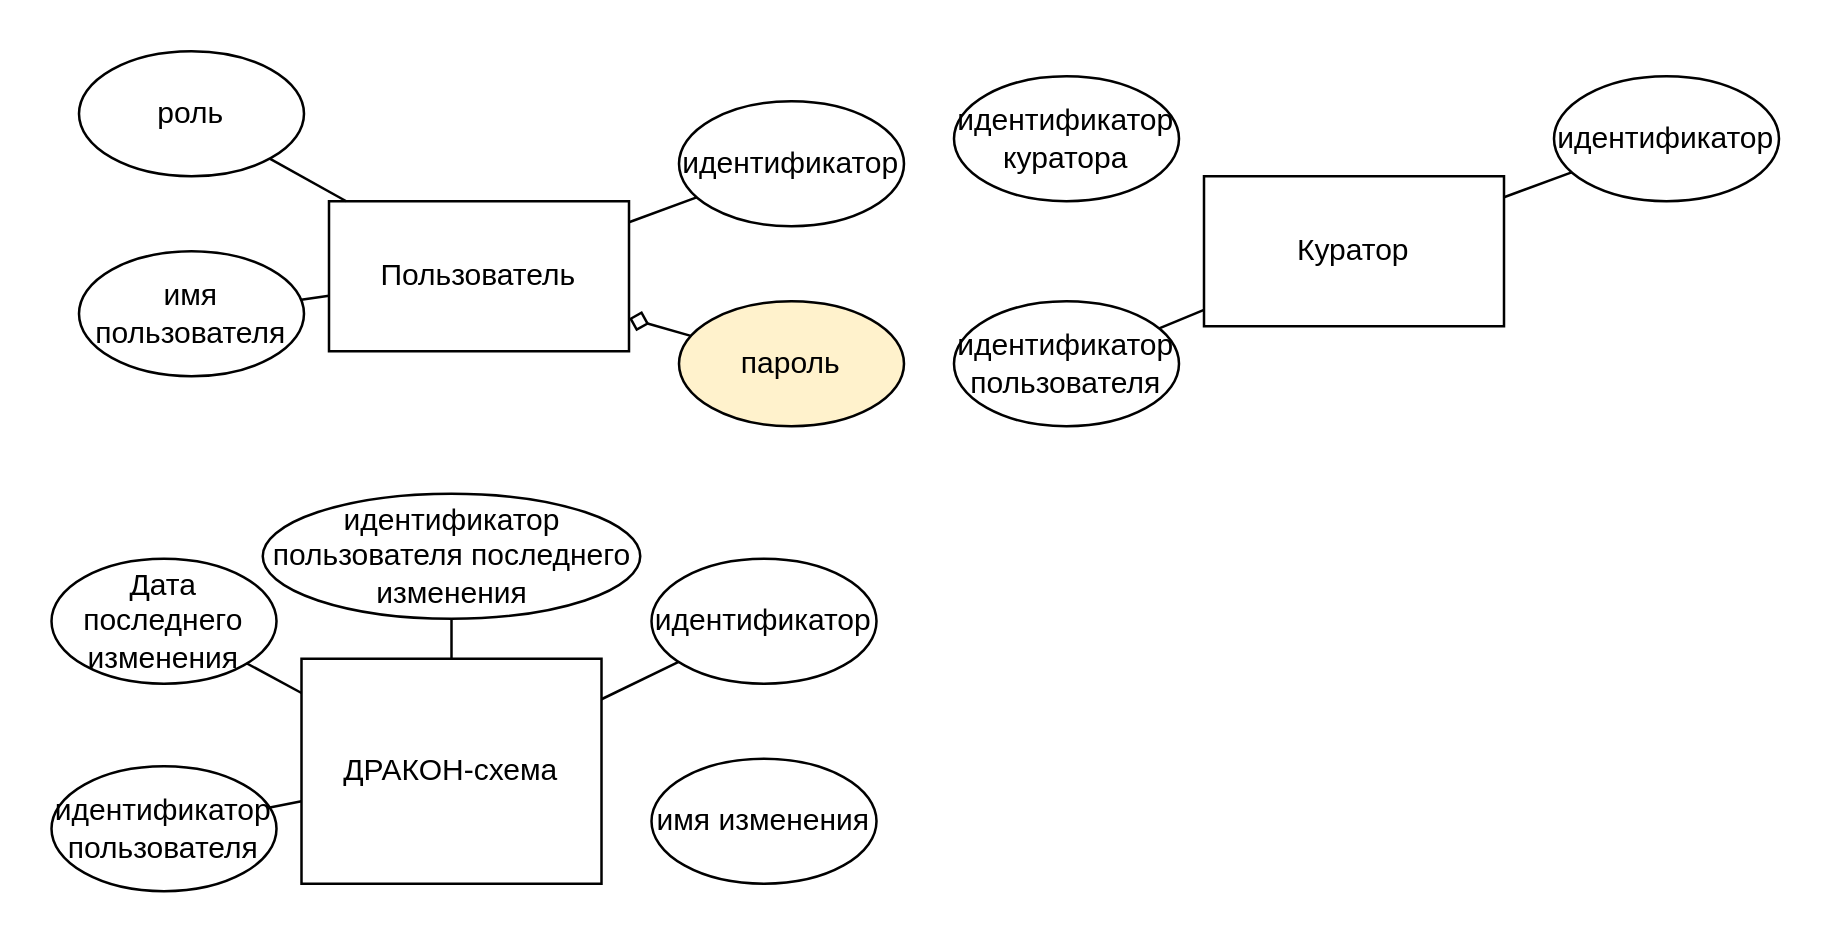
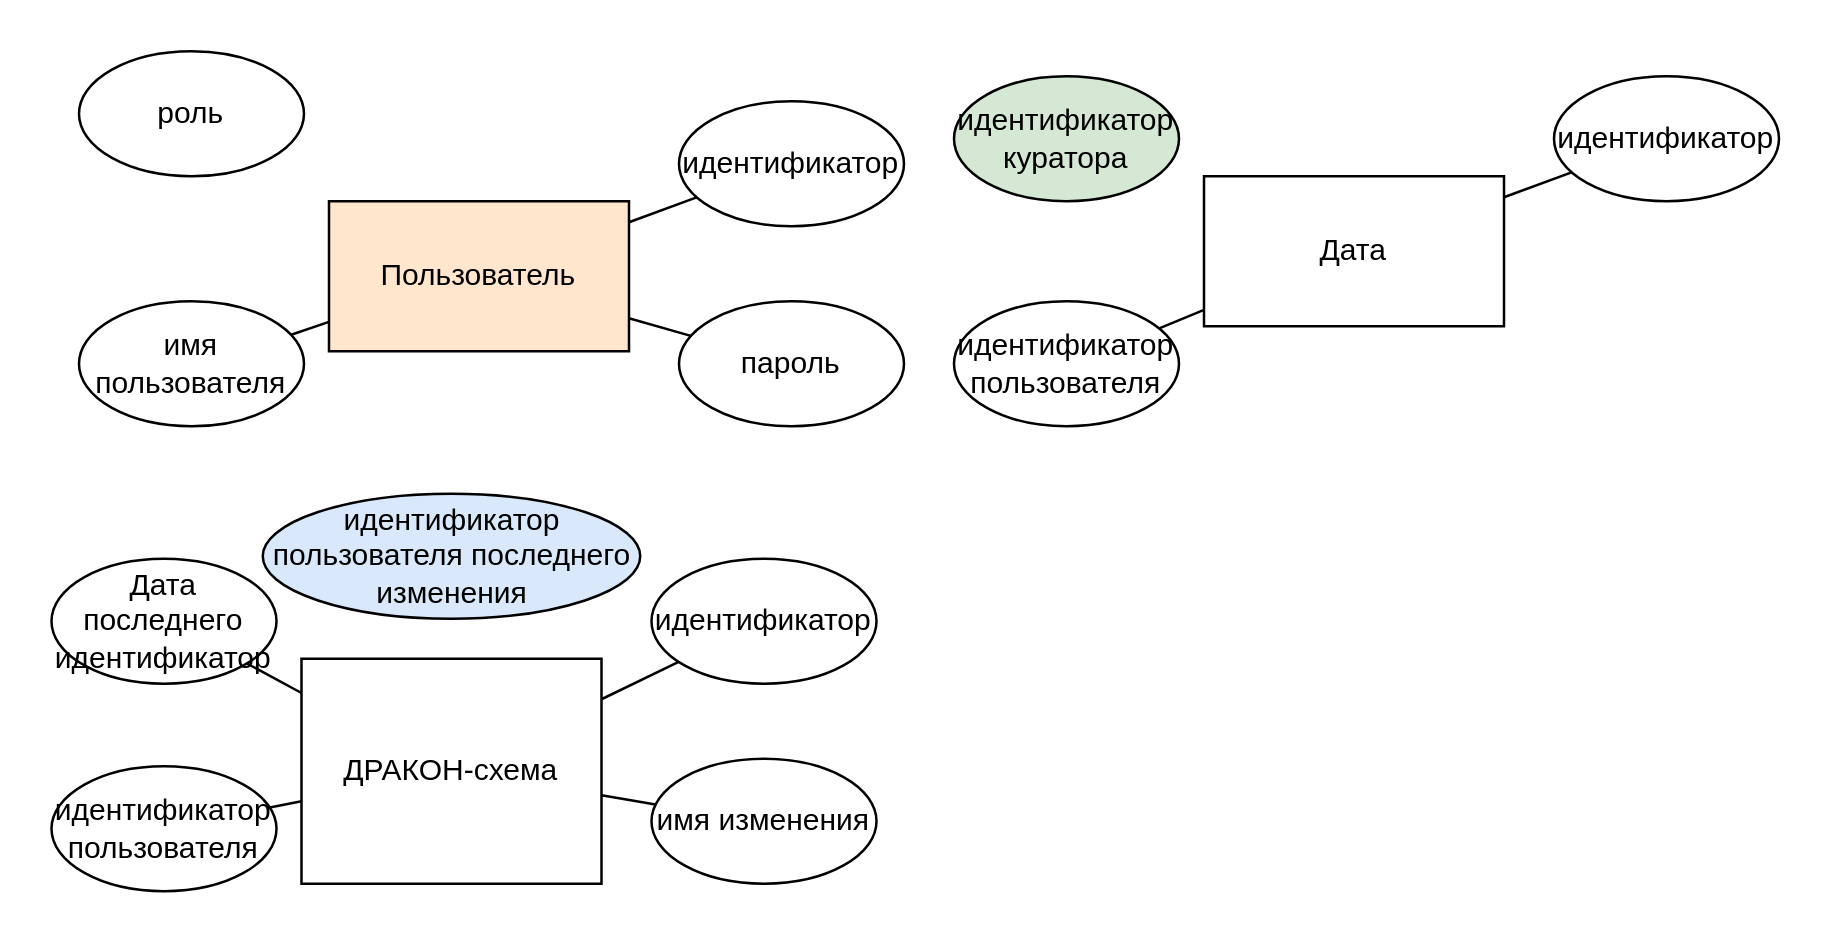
node "идентификатор куратора": fillcolor #ffffff -> #d5e8d4
edge "роль" -- "Пользователь": removed
node "Куратор": label "Куратор" -> "Дата"
node "Пользователь": fillcolor #ffffff -> #ffe6cc
node "имя пользователя": moved (191, 314) -> (191, 364)
edge "пароль" -> "Пользователь": arrowhead diamond -> none
node "пароль": fillcolor #fff2cc -> #ffffff
node "идентификатор пользователя последнего изменения": fillcolor #ffffff -> #dae8fc
node "Дата последнего изменения": label "Дата последнего изменения" -> "Дата последнего идентификатор"
edge "идентификатор пользователя последнего изменения" -- "ДРАКОН-схема": removed
edge "ДРАКОН-схема" -- "имя изменения": added
